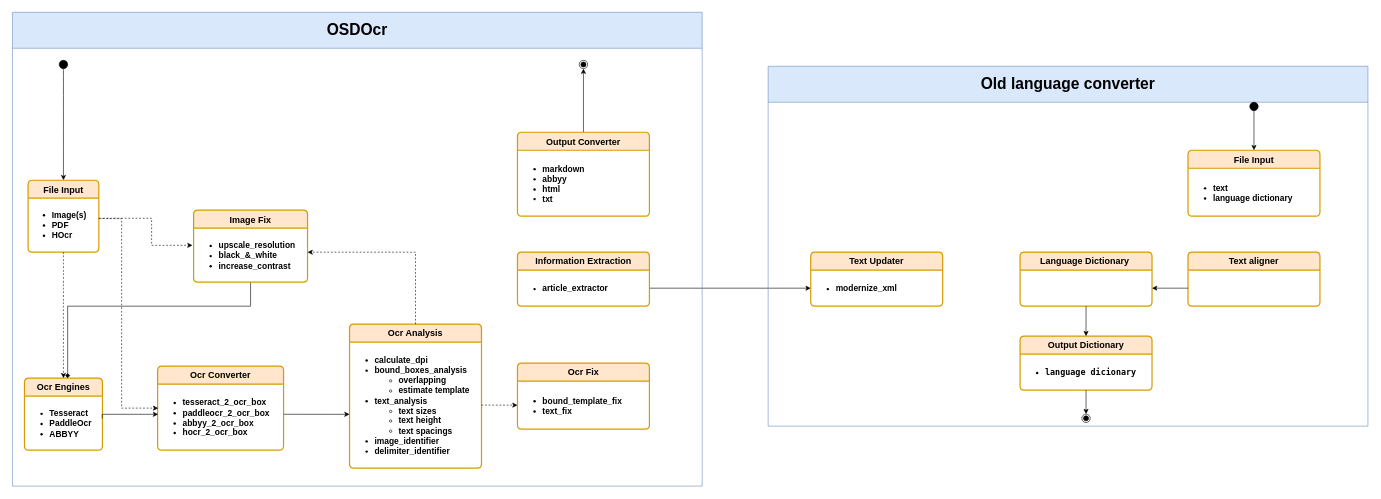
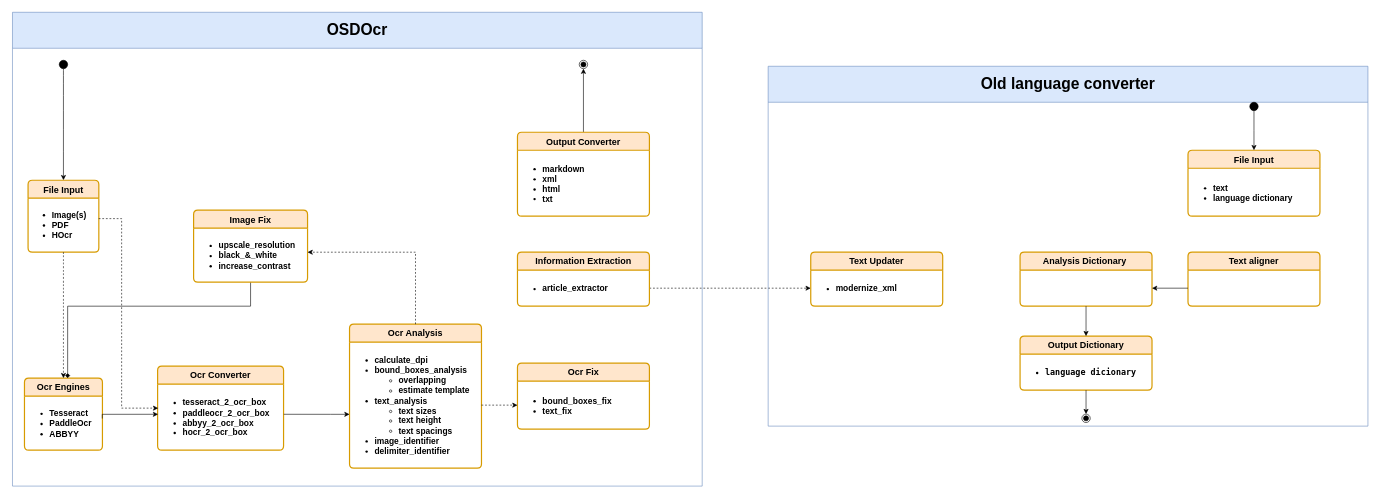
node "markdown abbyy html txt": label "markdown abbyy html txt" -> "markdown xml html txt"
edge "Image(s) PDF HOcr" -> "upscale_resolution black_&_white increase_contrast": removed
node "Language Dictionary": label "Language Dictionary" -> "Analysis Dictionary"
edge "article_extractor" -> "modernize_xml": style solid -> dashed
node "bound_template_fix text_fix": label "bound_template_fix text_fix" -> "bound_boxes_fix text_fix"
